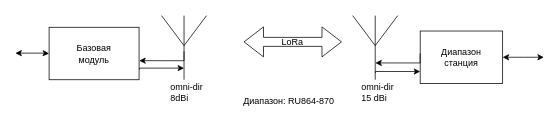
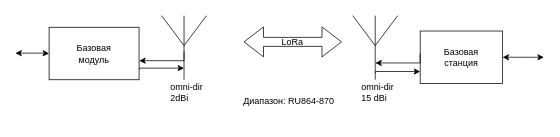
node "Диапазон станция": label "Диапазон станция" -> "Базовая станция"
node "omni-dir 8dBi": label "omni-dir 8dBi" -> "omni-dir 2dBi"
